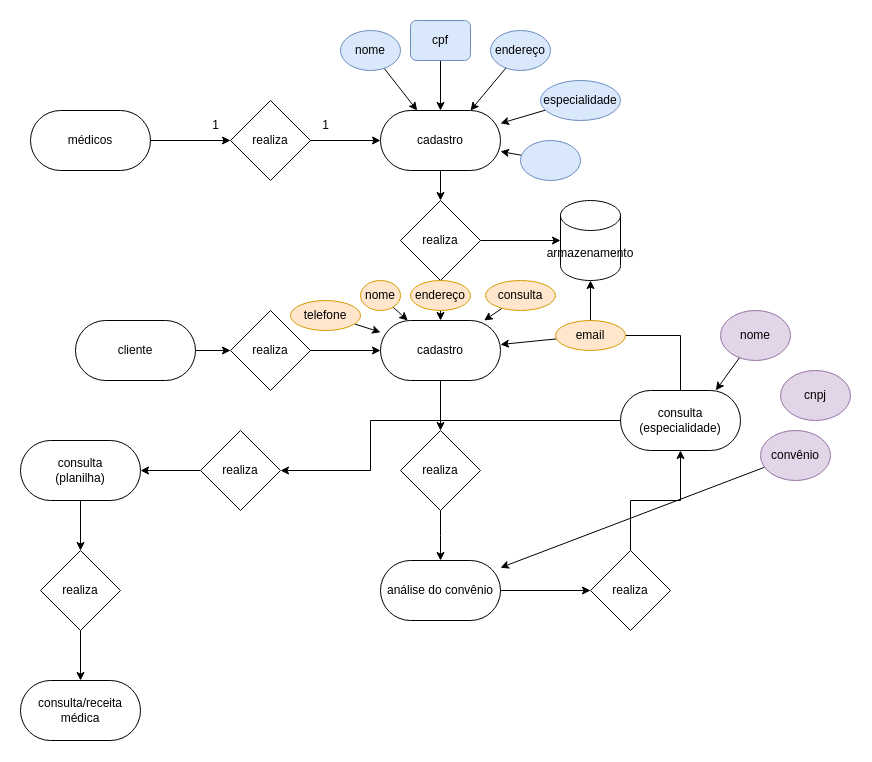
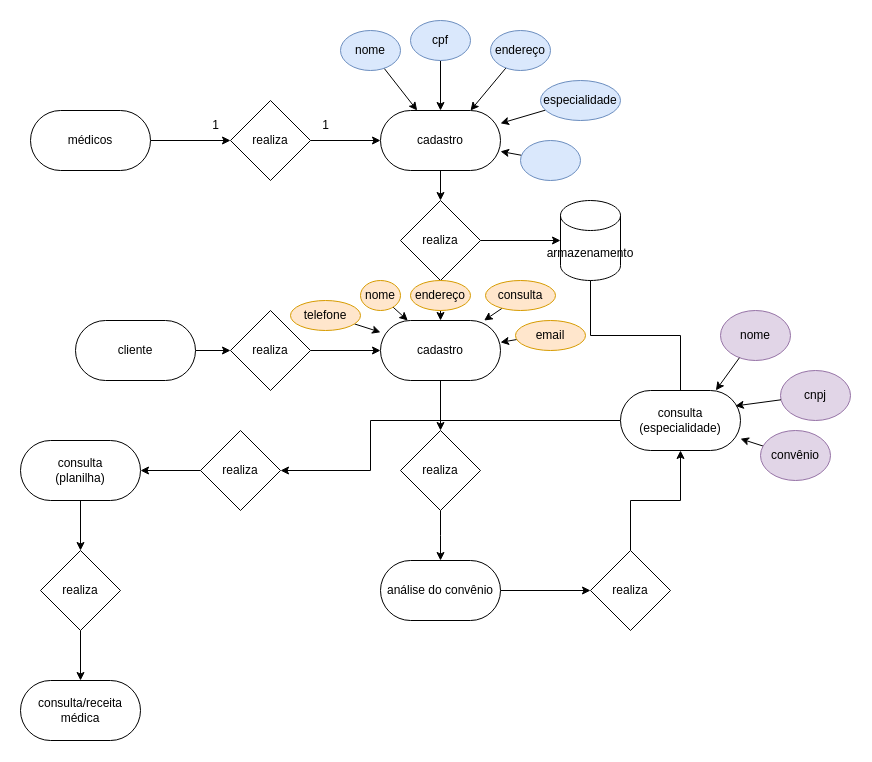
node "cpf": shape rounded rectangle -> ellipse
edge "consulta (especialidade)" -> "armazenamento": arrowhead classic -> none
node "email": moved (591, 336) -> (551, 336)
edge "cnpj" -> "consulta (especialidade)": added
edge "convênio" -> "análise do convênio": now "convênio" -> "consulta (especialidade)"
